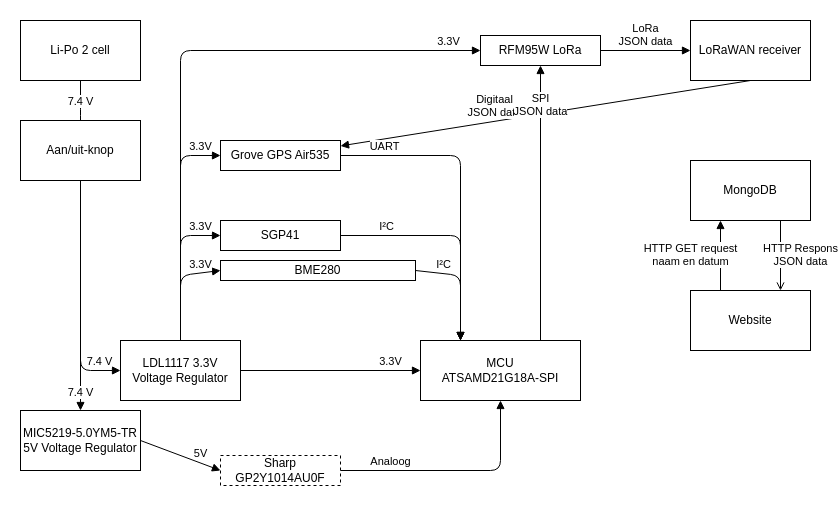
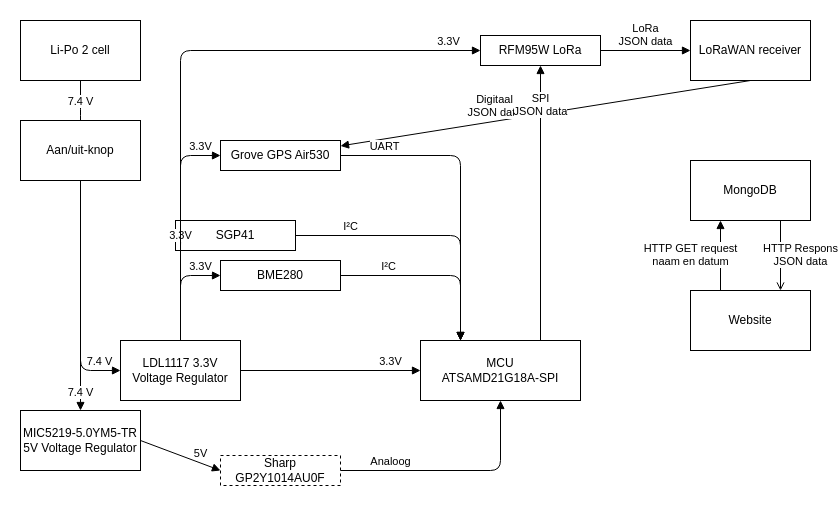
node "Grove GPS Air535": label "Grove GPS Air535" -> "Grove GPS Air530"
node "SGP41": moved (281, 236) -> (236, 236)
node "BME280": size 195x20 -> 120x30
